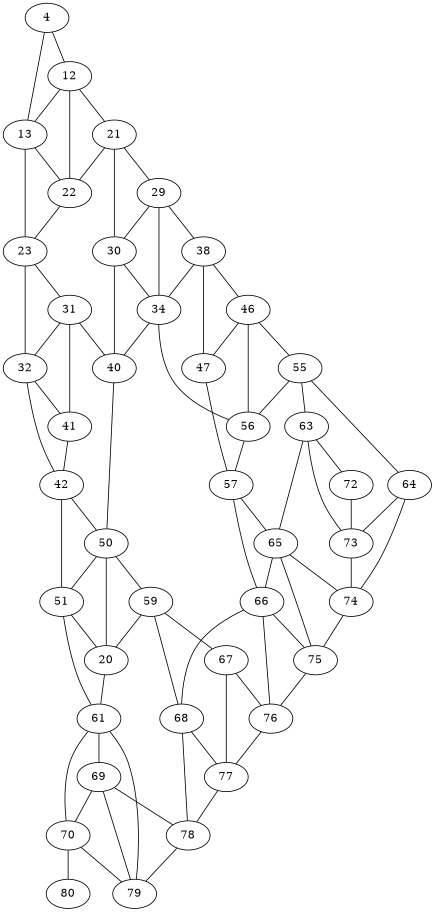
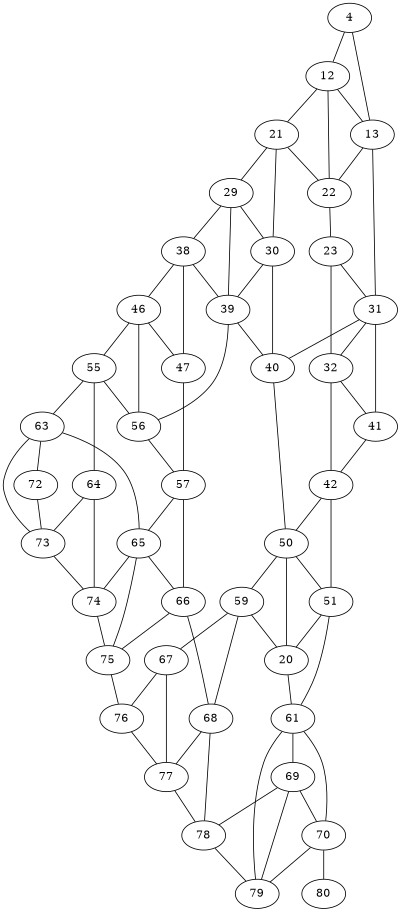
edge "13" -- "23": now "13" -- "31"
node "34": label "34" -> "39"
edge "66" -- "76": removed
